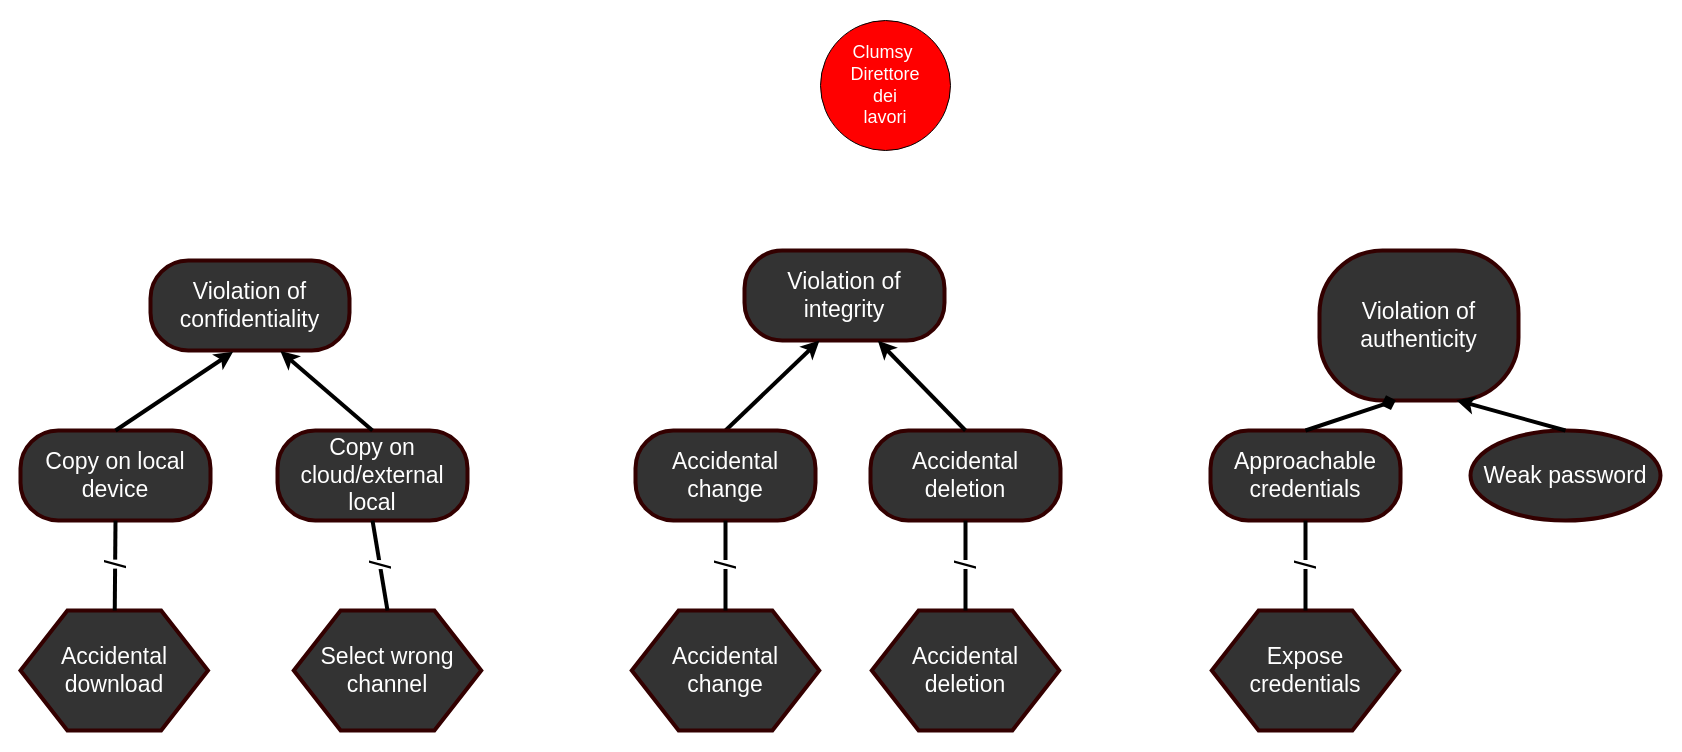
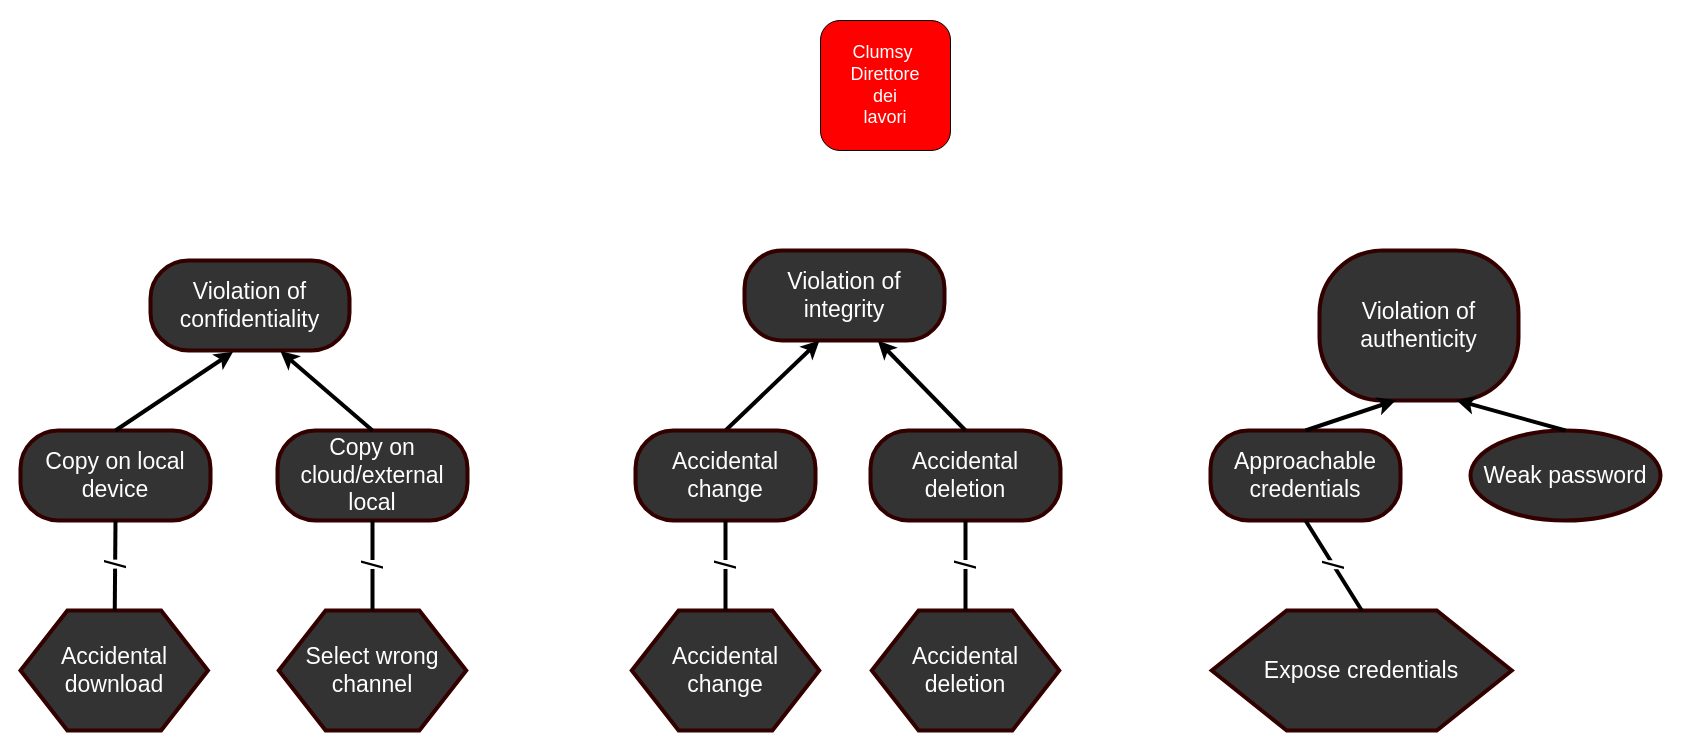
node "Clumsy Direttore dei lavori": shape ellipse -> rounded rectangle
edge "Approachable credentials" -> "Violation of authenticity": arrowhead diamond -> classic
node "Select wrong channel": moved (388, 671) -> (373, 671)
node "Expose credentials": size 188x120 -> 300x120
